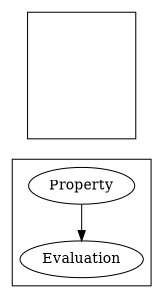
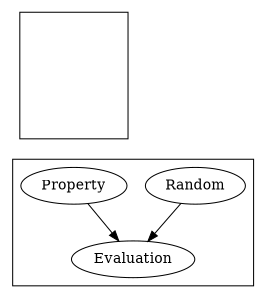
node "Random": added
